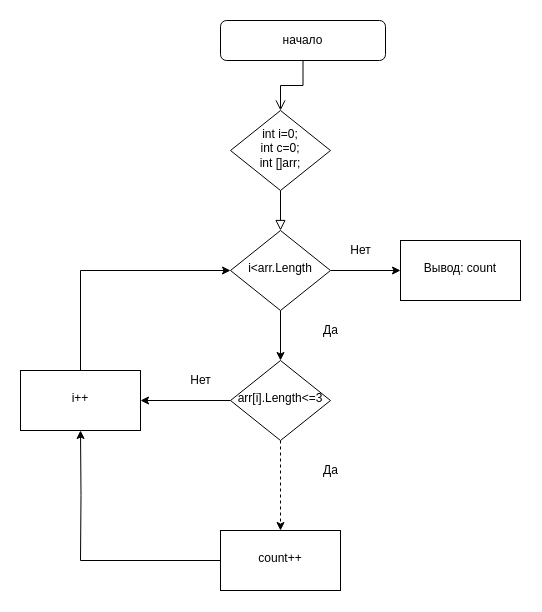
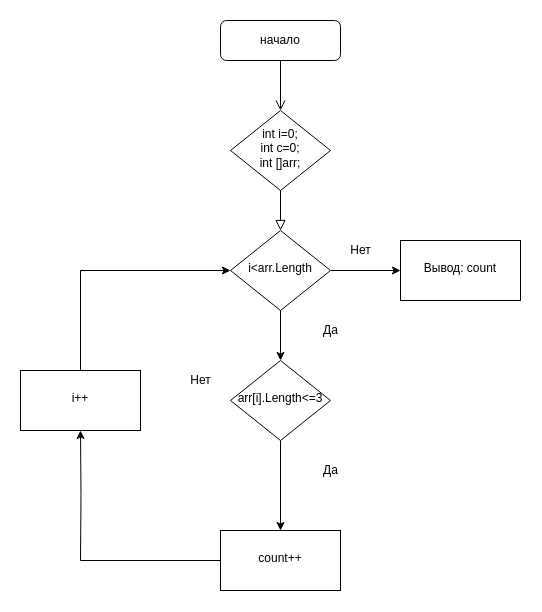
node "начало": size 165x40 -> 120x40
edge "arr[i].Length<=3" -> "i++": removed
edge "arr[i].Length<=3" -> "count++": style dashed -> solid
